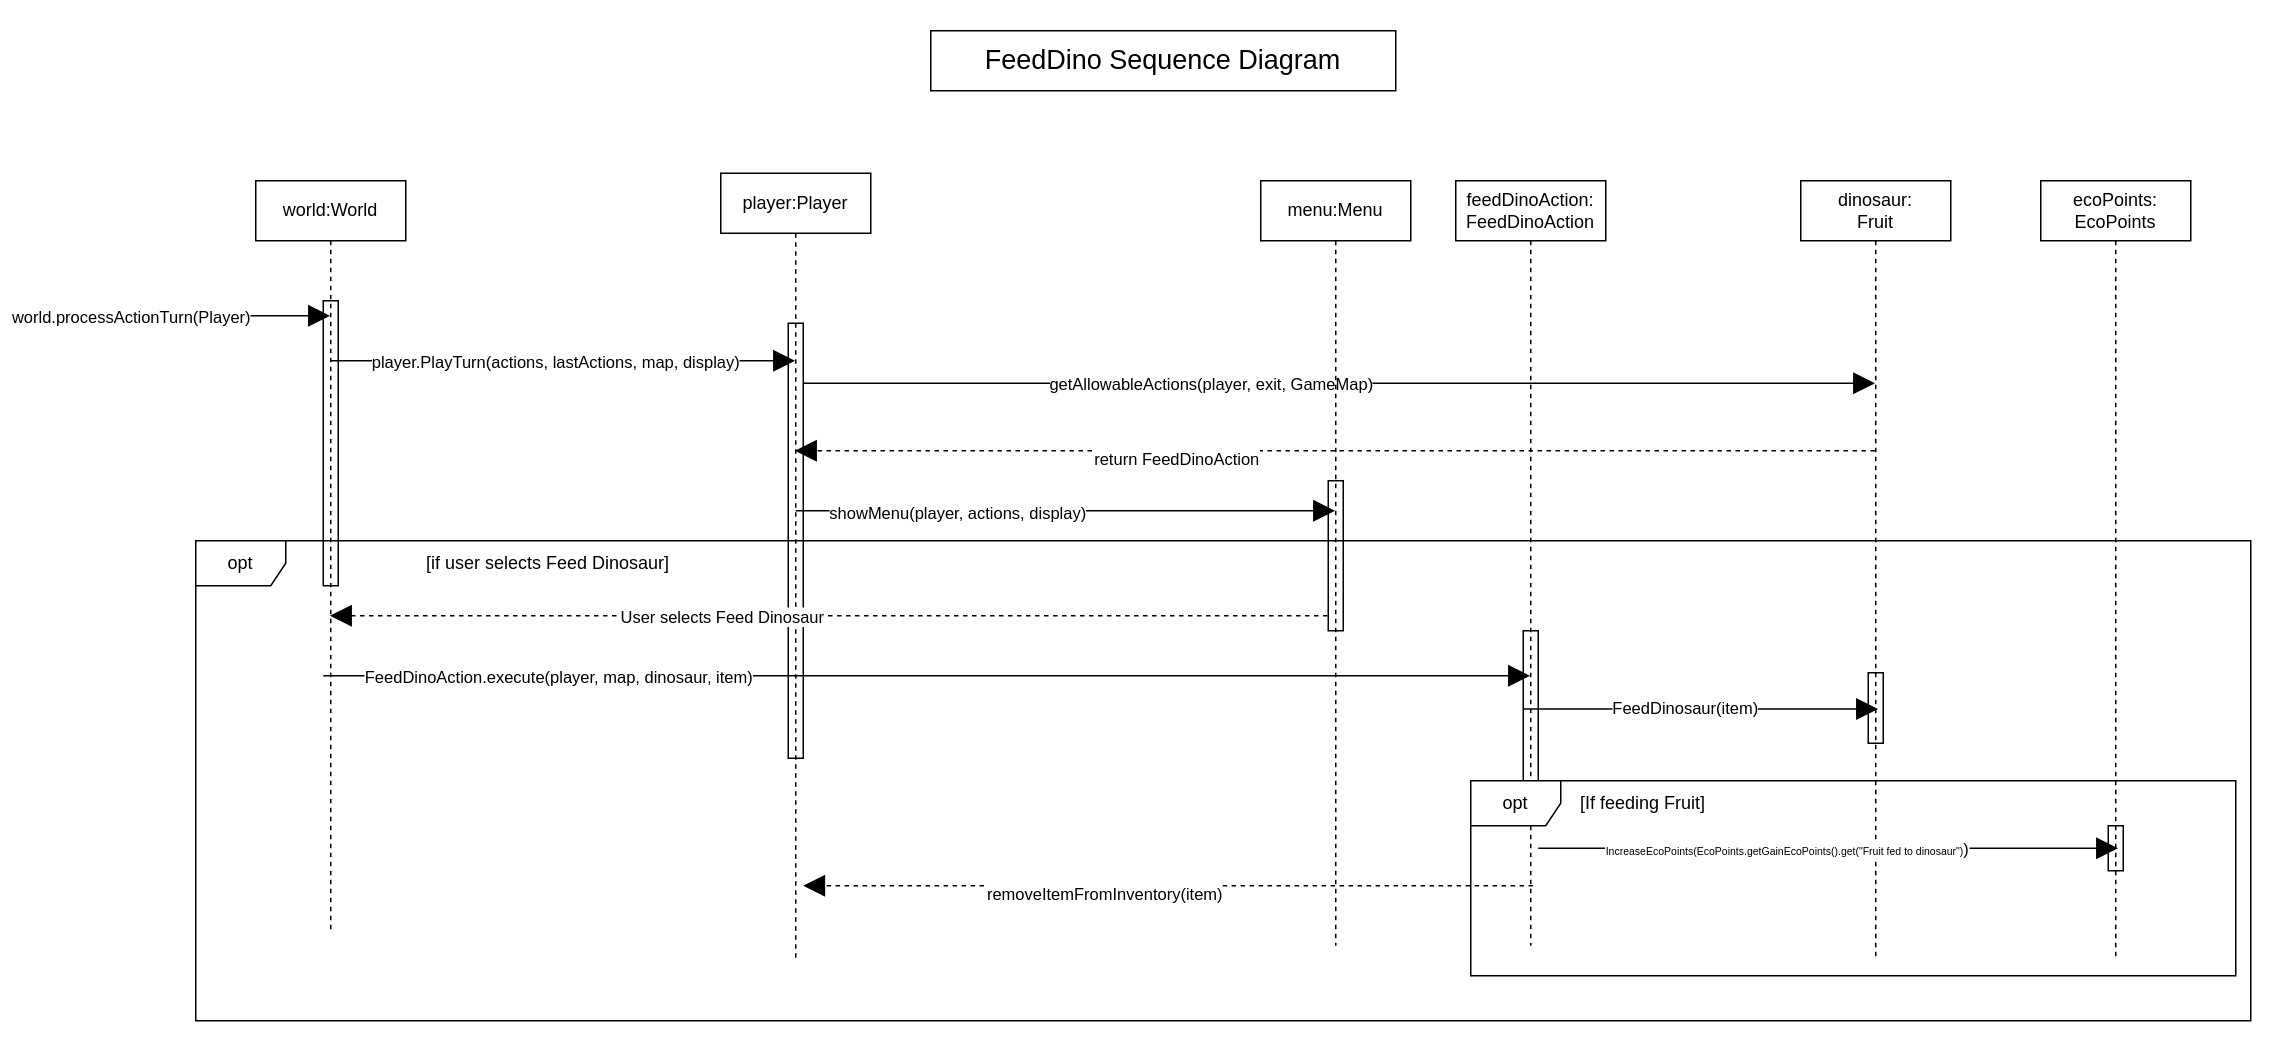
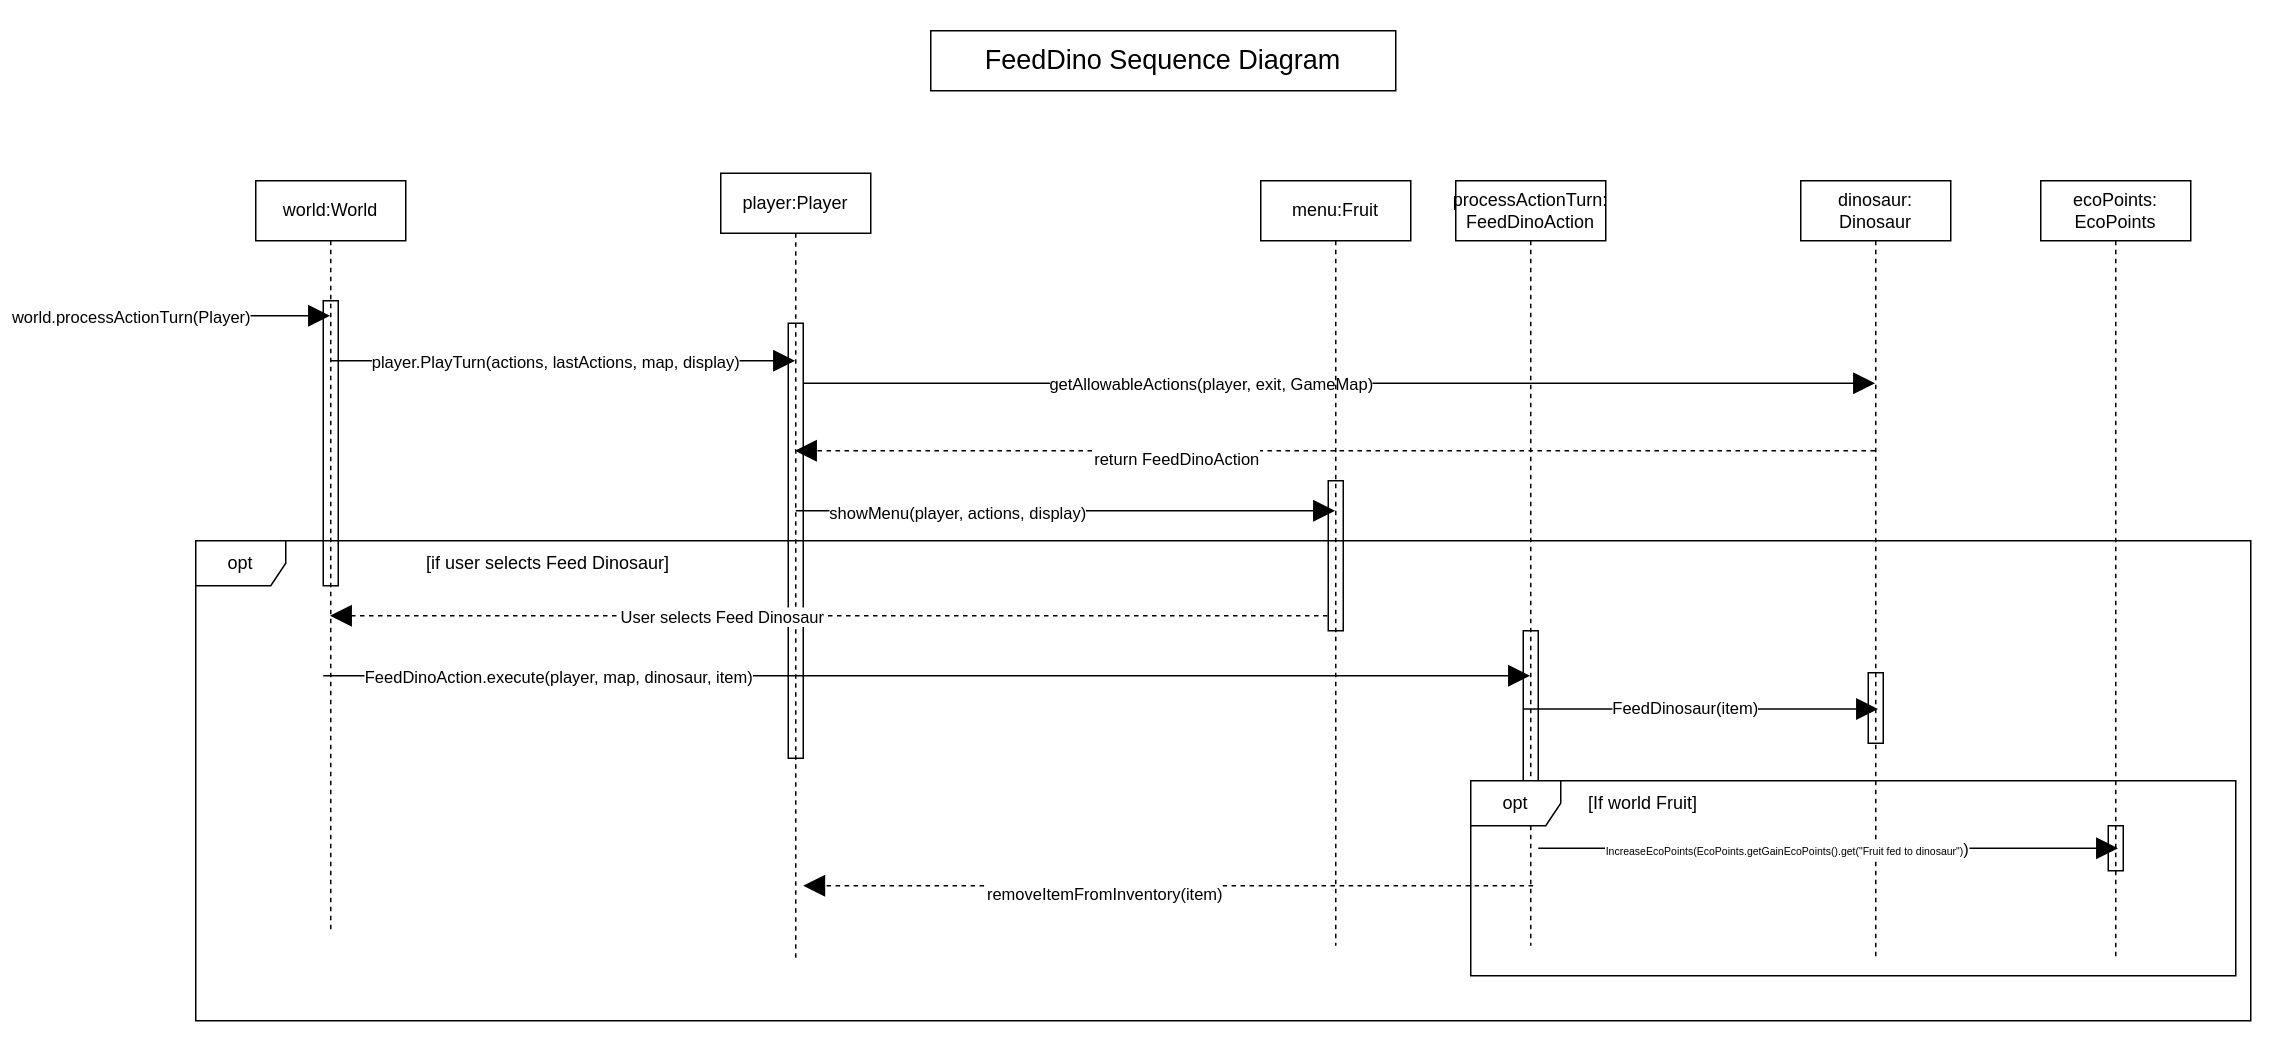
node "menu:Menu": label "menu:Menu" -> "menu:Fruit"
node "feedDinoAction: FeedDinoAction": label "feedDinoAction: FeedDinoAction" -> "processActionTurn: FeedDinoAction"
node "dinosaur: Fruit": label "dinosaur: Fruit" -> "dinosaur: Dinosaur"
node "[If feeding Fruit]": label "[If feeding Fruit]" -> "[If world Fruit]"
